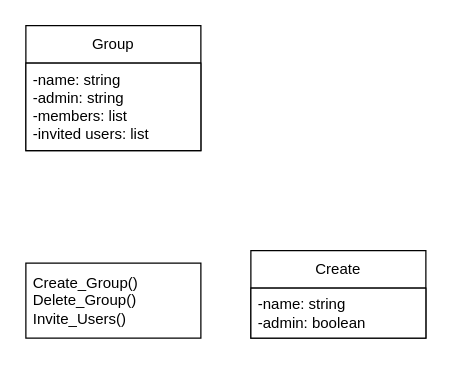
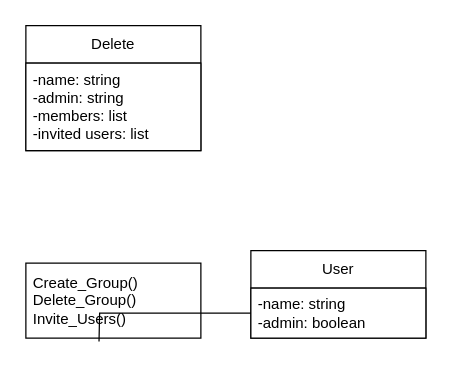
node "Group": label "Group" -> "Delete"
node "Create": label "Create" -> "User"
edge "Create_Group() Delete_Group() Invite_Users()" -- "-name: string -admin: boolean": added
